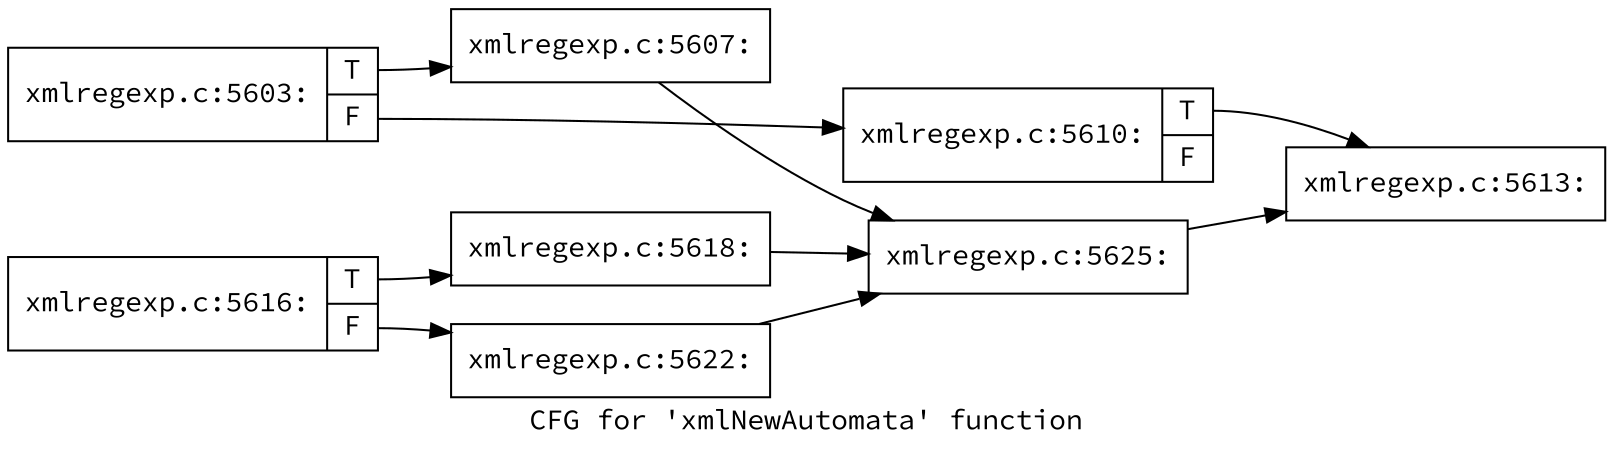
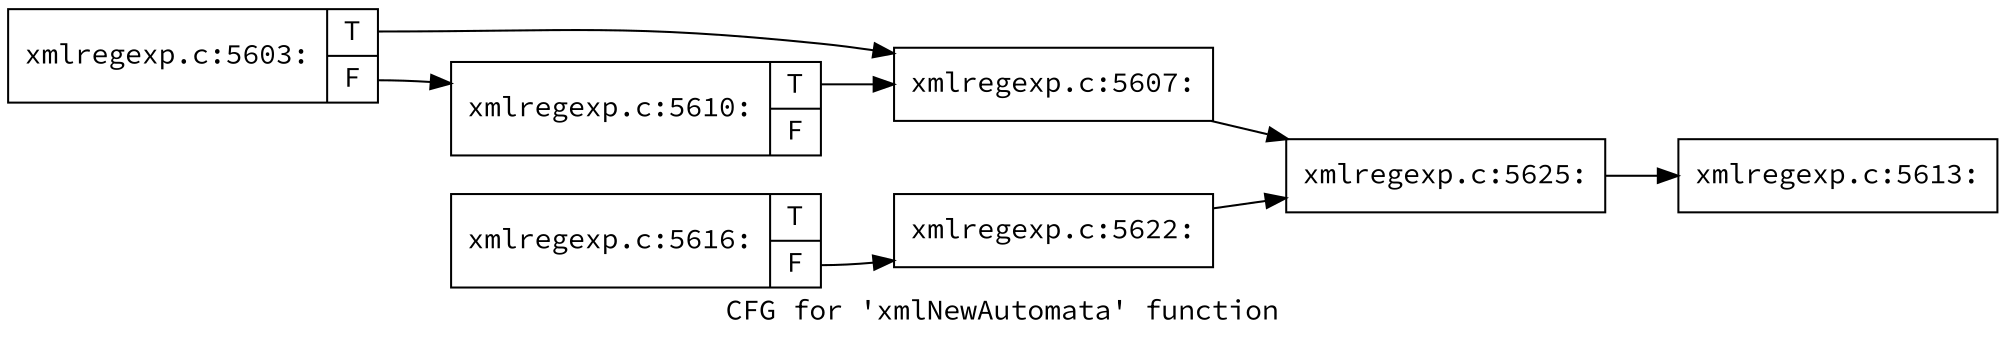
edge "xmlregexp.c:5610:" -> "xmlregexp.c:5613:": now "xmlregexp.c:5610:" -> "xmlregexp.c:5607:"
node "xmlregexp.c:5618:": removed
